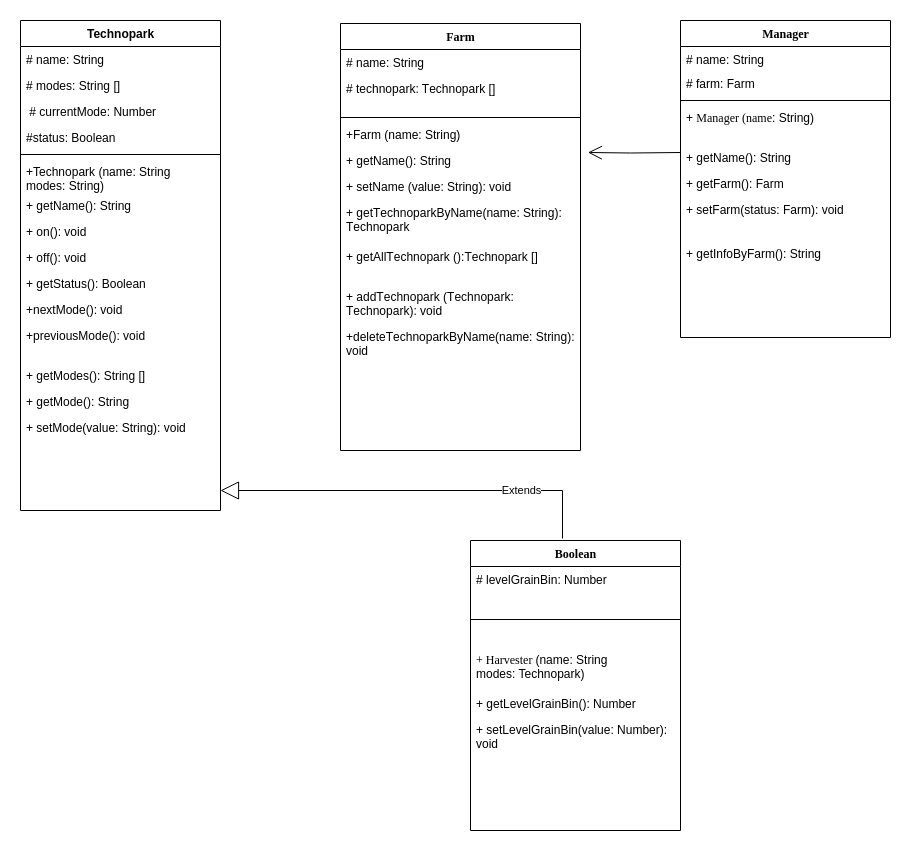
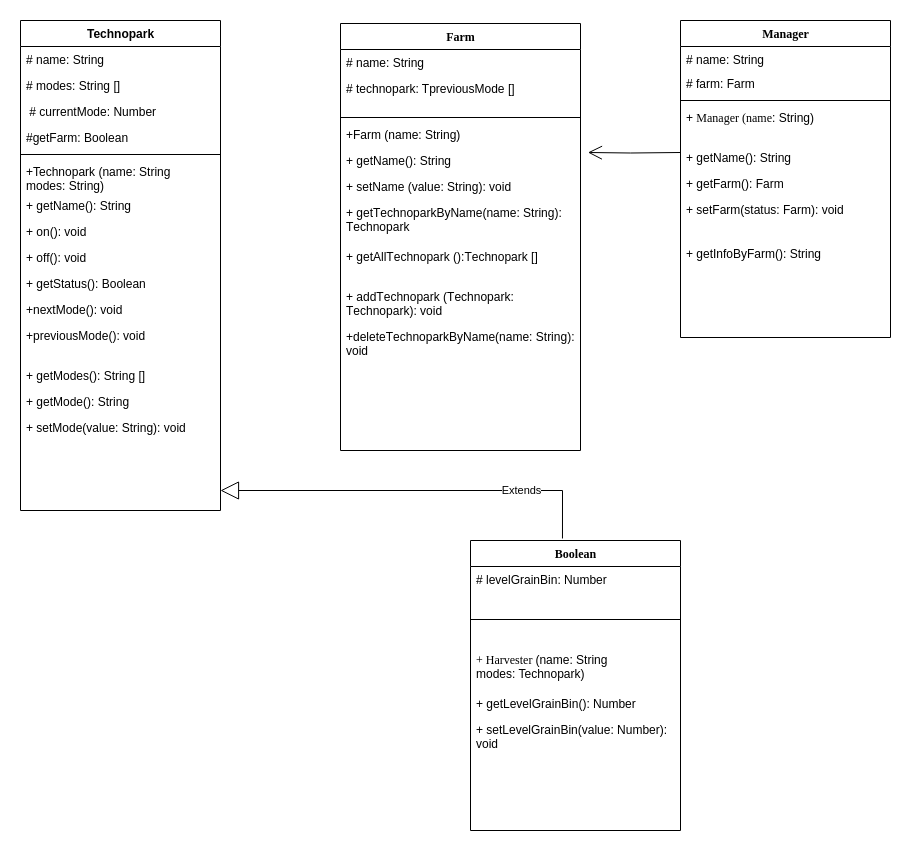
node "# technopark: Technopark []": label "# technopark: Technopark []" -> "# technopark: TpreviousMode []"
node "#status: Boolean": label "#status: Boolean" -> "#getFarm: Boolean"
